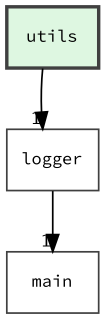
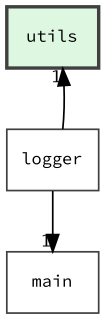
edge "utils" -> "logger": reversed
